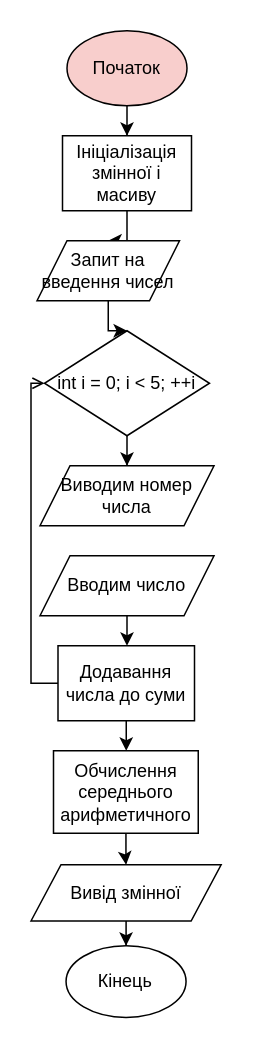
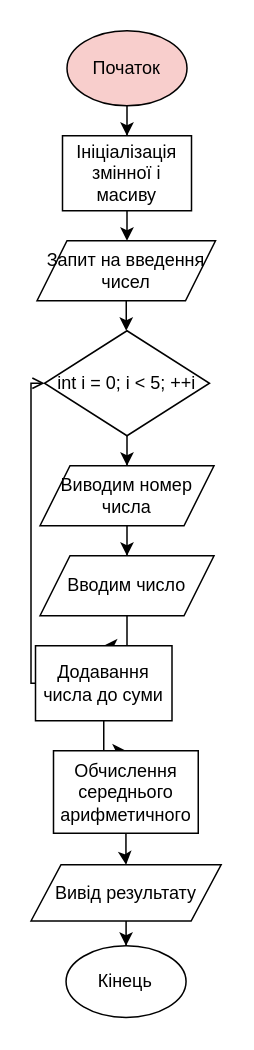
node "Запит на введення чисел": size 143x60 -> 179x60
edge "Виводим номер числа" -> "Вводим число": added
node "Додавання числа до суми": moved (126, 683) -> (104, 683)
node "Вивід змінної": label "Вивід змінної" -> "Вивід результату"
